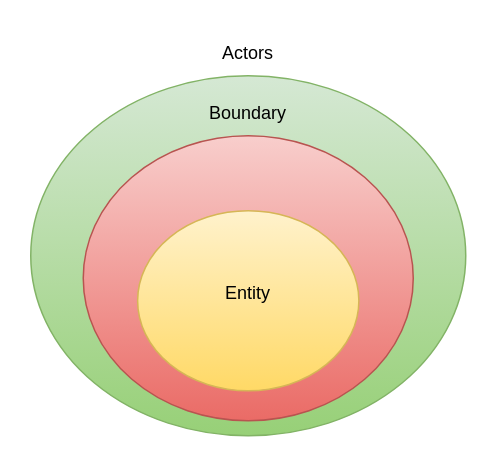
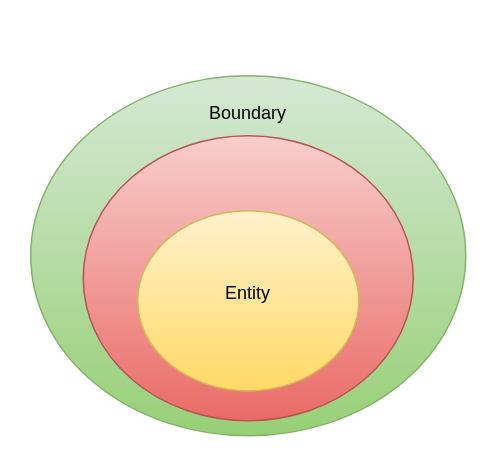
node "Actors": removed
